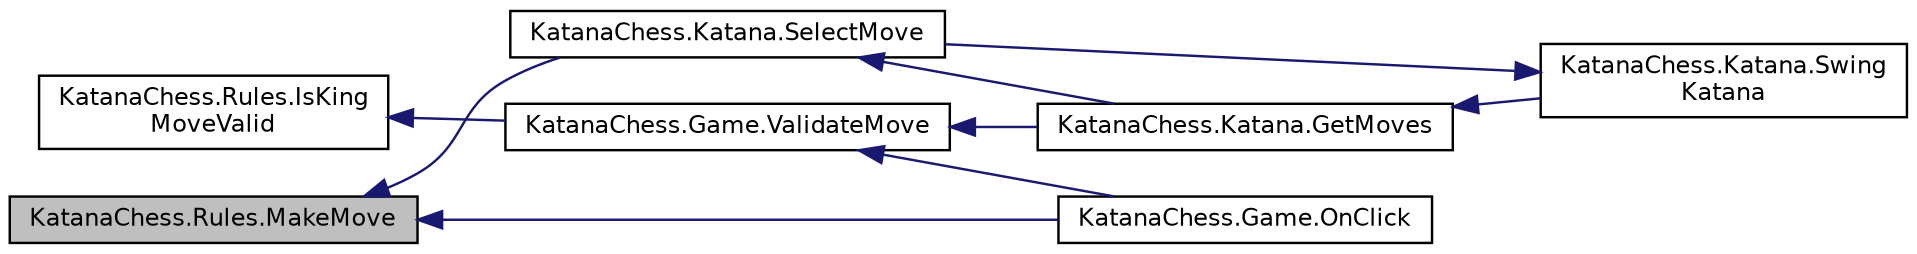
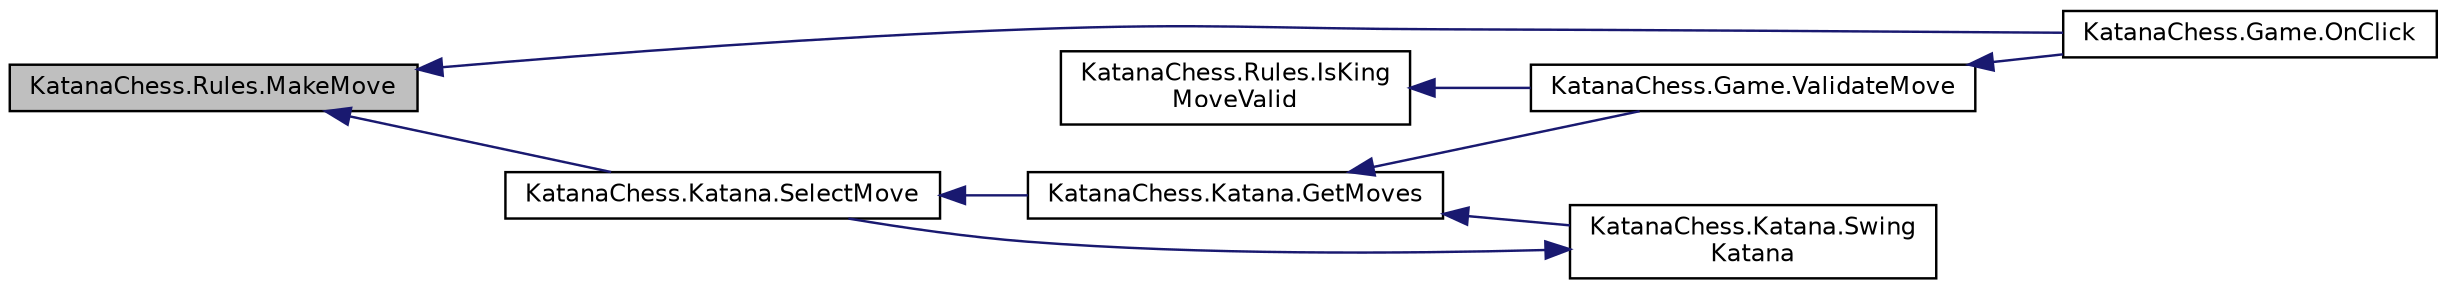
edge "KatanaChess.Katana.GetMoves" -> "KatanaChess.Game.ValidateMove": reversed
